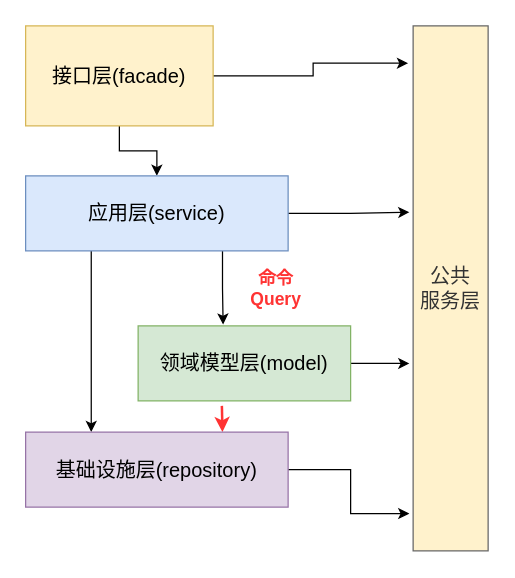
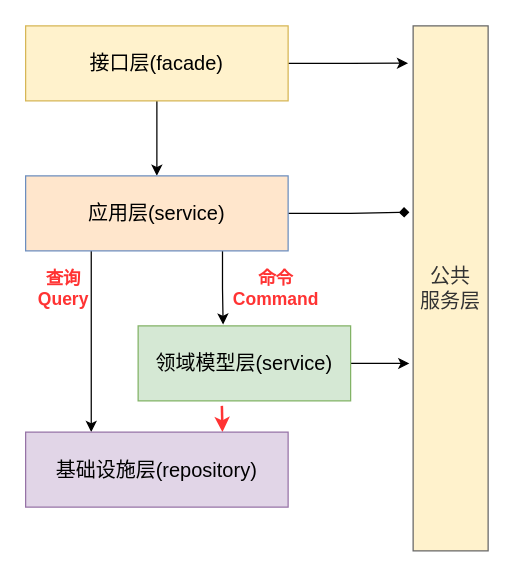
node "接口层(facade)": size 188x100 -> 263x75
edge "应用层(service)" -> "公共 服务层": arrowhead classic -> diamond
node "应用层(service)": fillcolor #dae8fc -> #ffe6cc
node "查询 Query": added
node "命令 Query": label "命令 Query" -> "命令 Command"
node "领域模型层(model)": label "领域模型层(model)" -> "领域模型层(service)"
edge "基础设施层(repository)" -> "公共 服务层": removed
